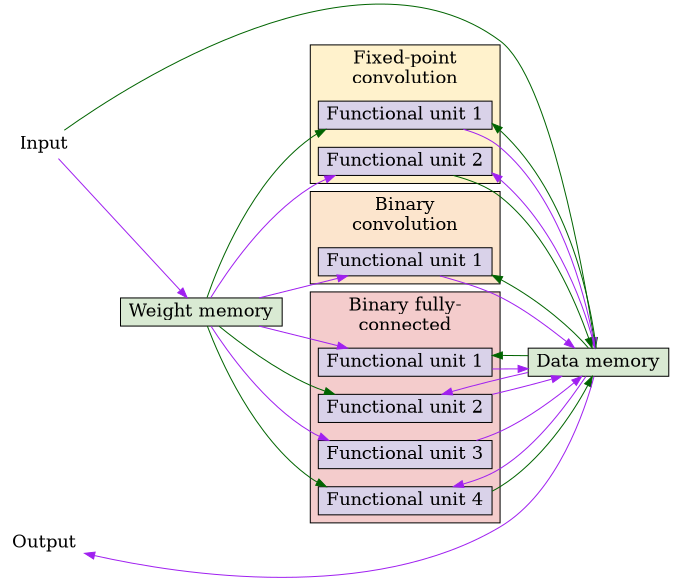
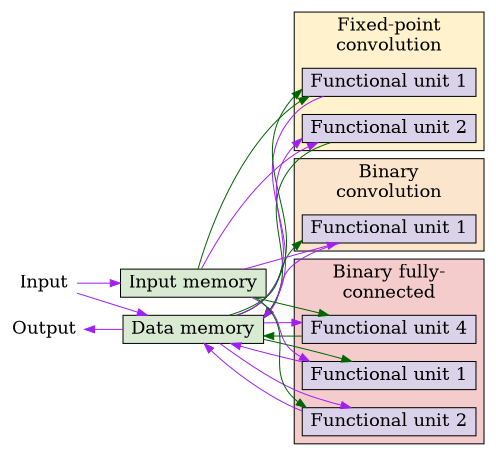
edge "Input" -> "Data memory": color darkgreen -> purple
node "Weight memory": label "Weight memory" -> "Input memory"
node "Functional unit 3": removed
